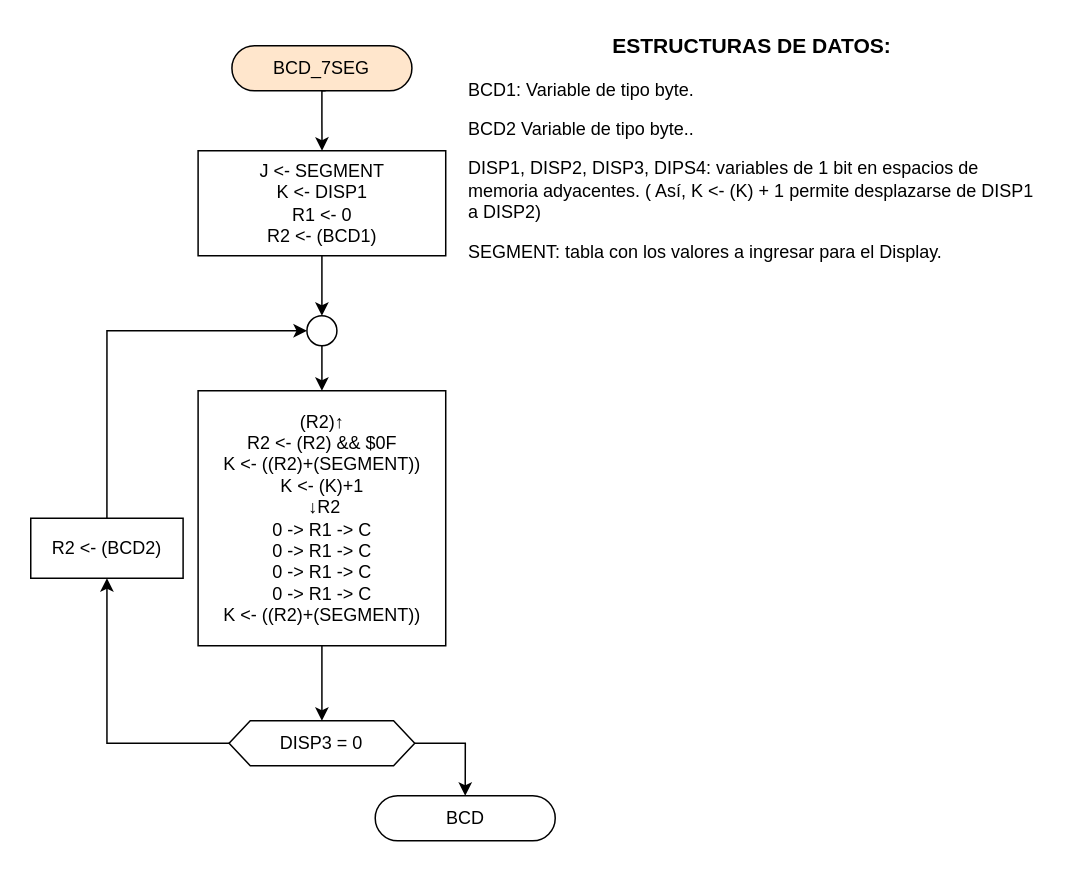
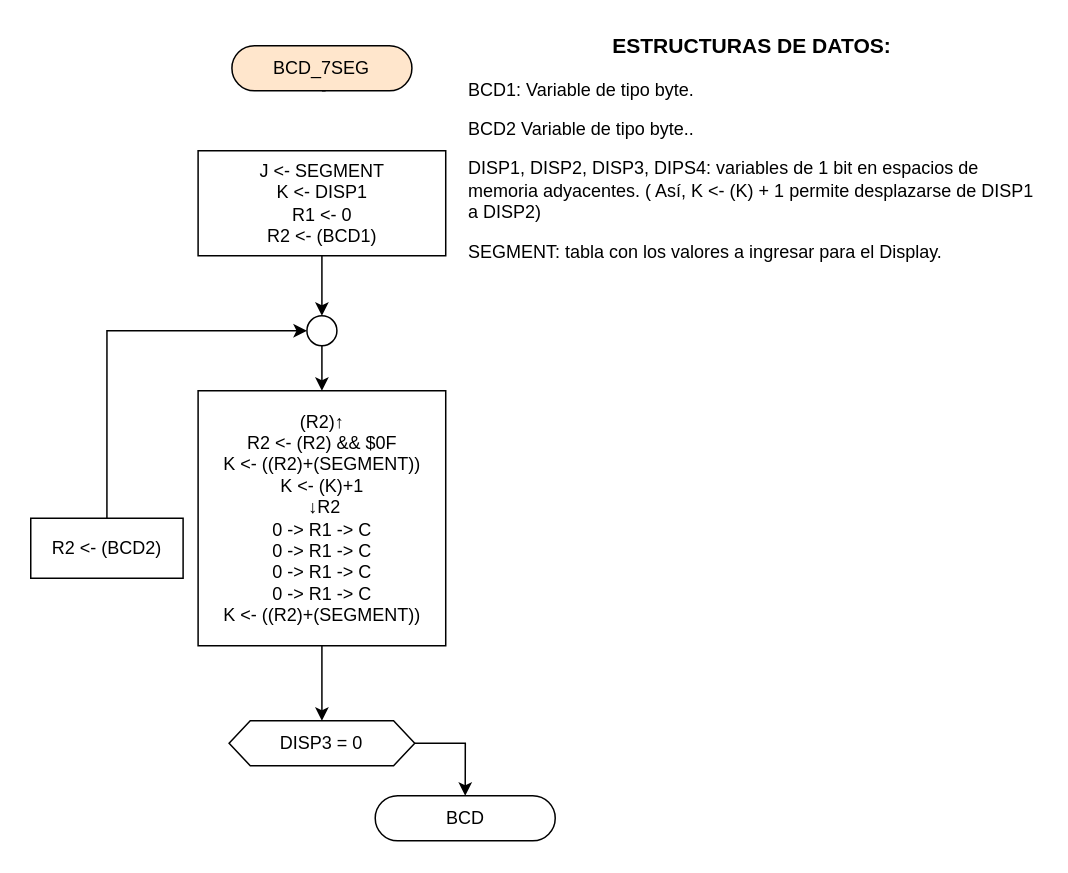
edge "BCD_7SEG" -> "J <- SEGMENT K <- DISP1 R1 <- 0 R2 <- (BCD1)": removed
edge "DISP3 = 0" -> "R2 <- (BCD2)": removed
